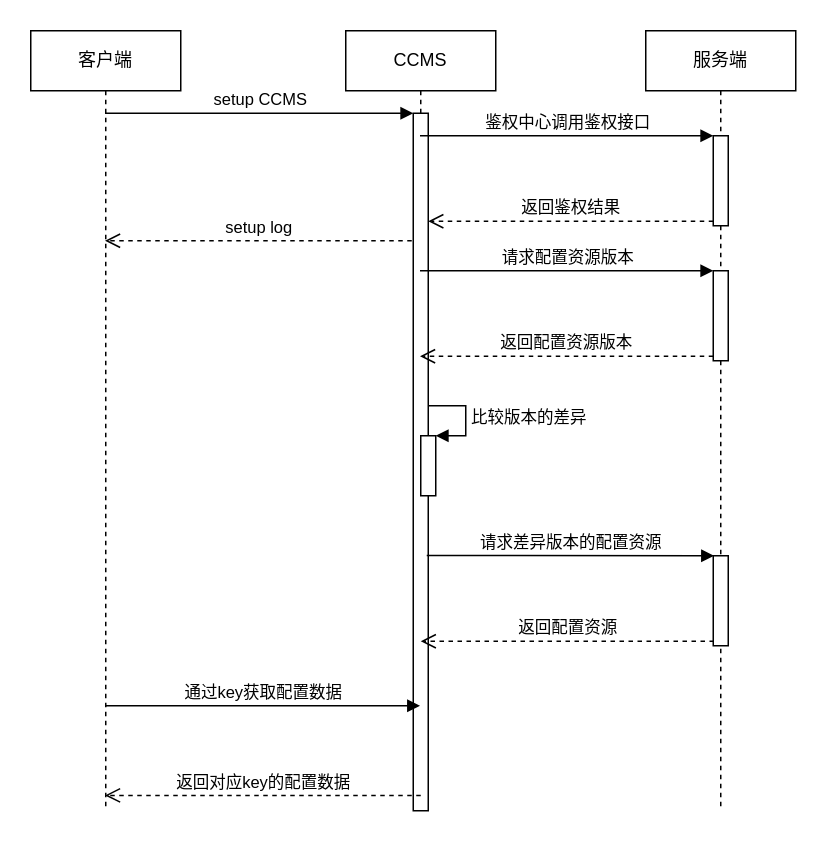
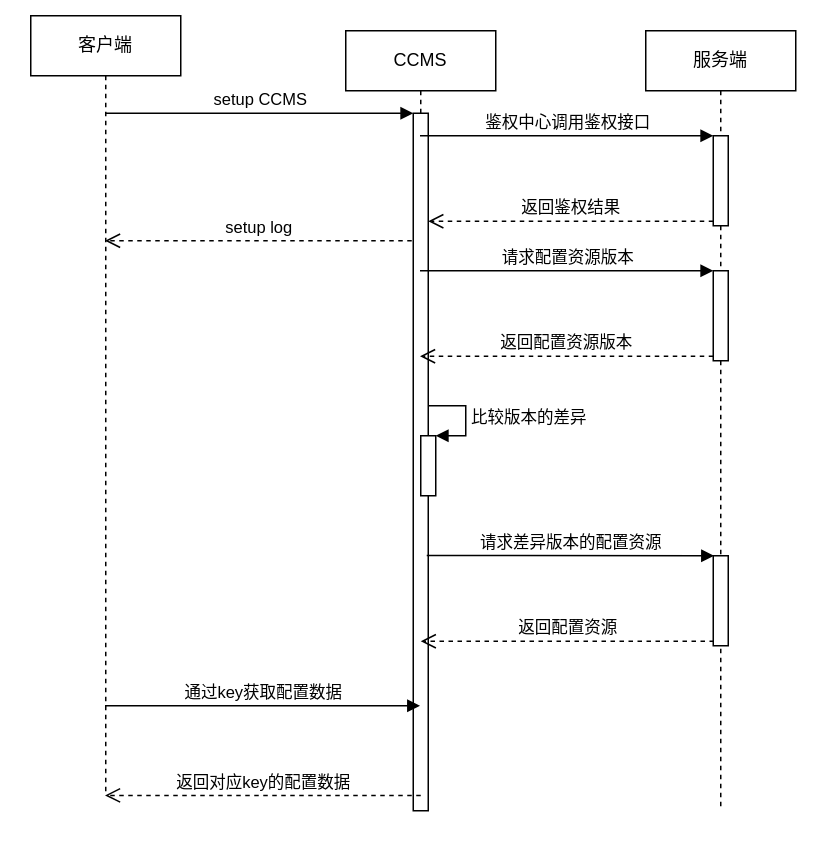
node "客户端": moved (106, 421) -> (106, 406)
